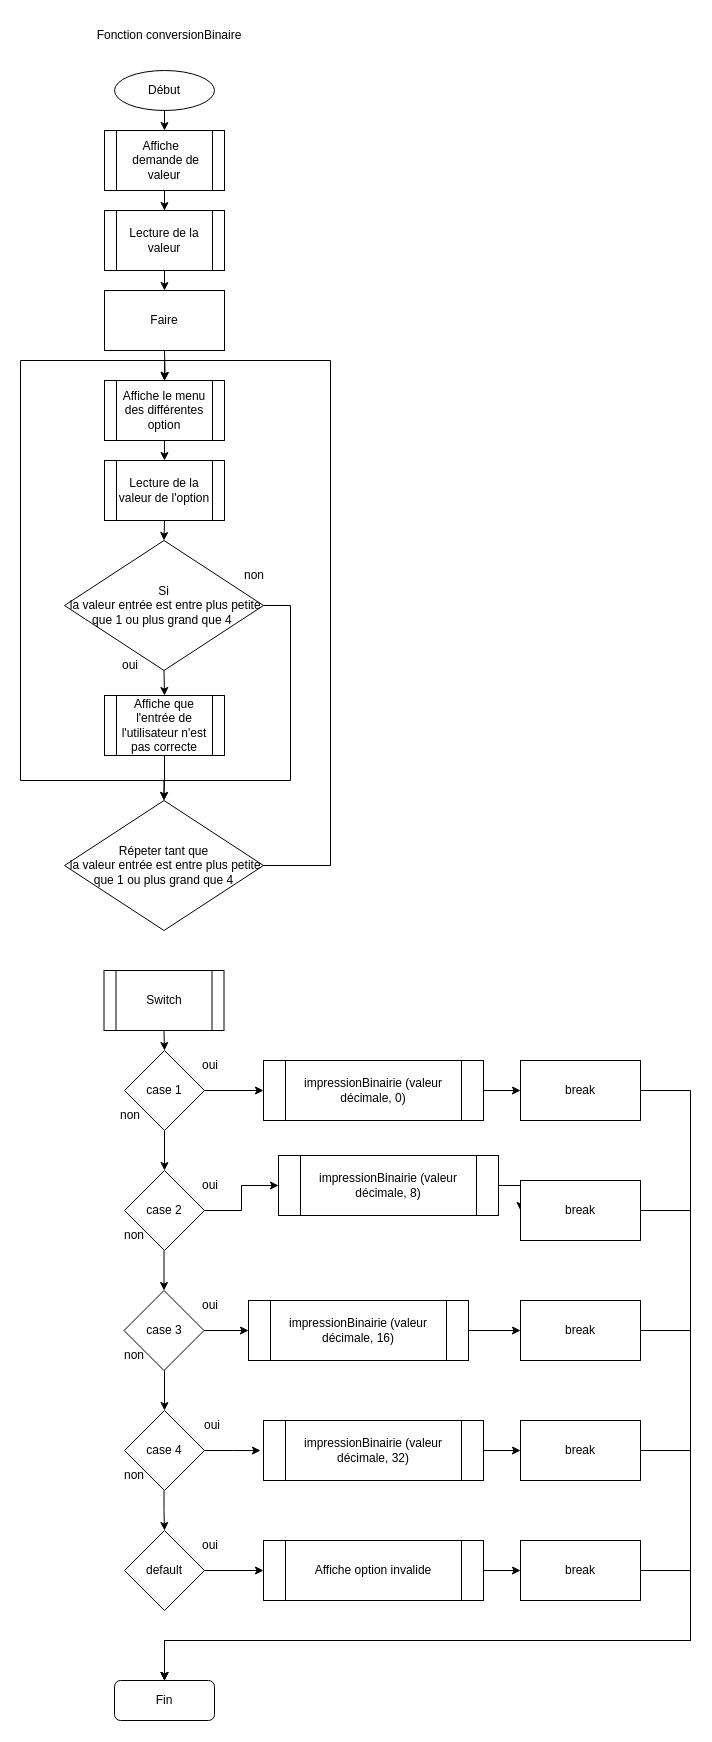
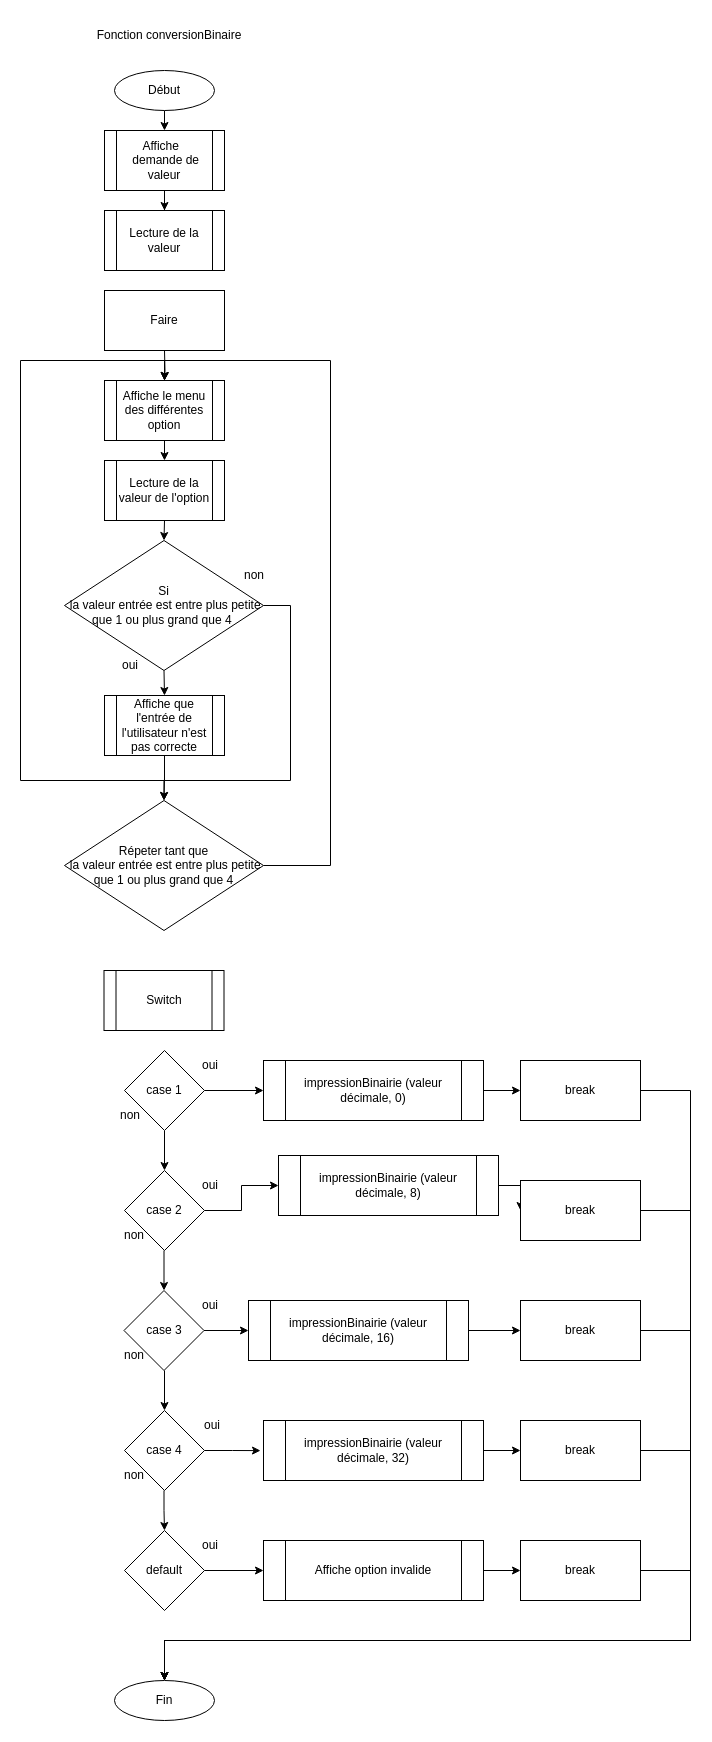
edge "Lecture de la valeur" -> "Faire": removed
edge "Switch" -> "case 1": removed
node "Fin": shape rounded rectangle -> ellipse
